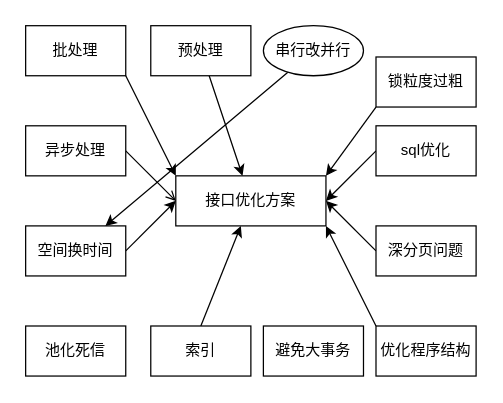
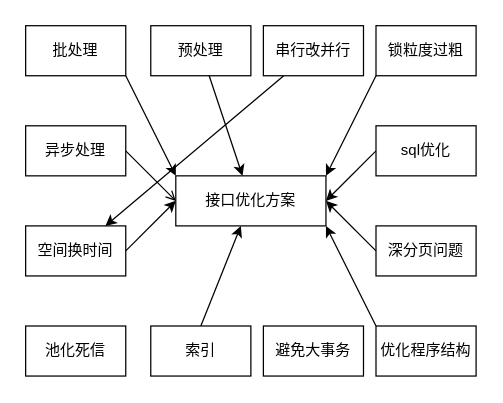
node "串行改并行": shape ellipse -> rectangle
node "锁粒度过粗": moved (426, 82) -> (426, 51)
